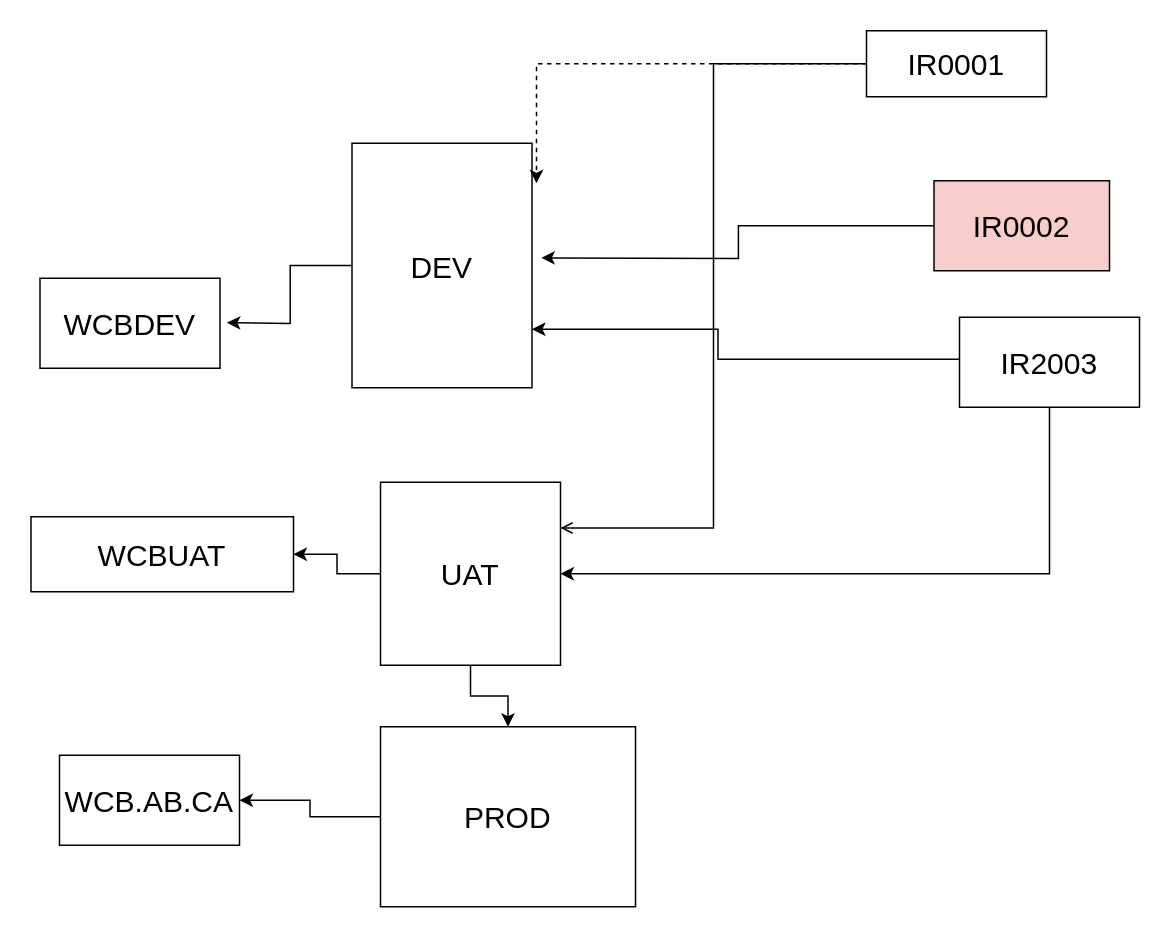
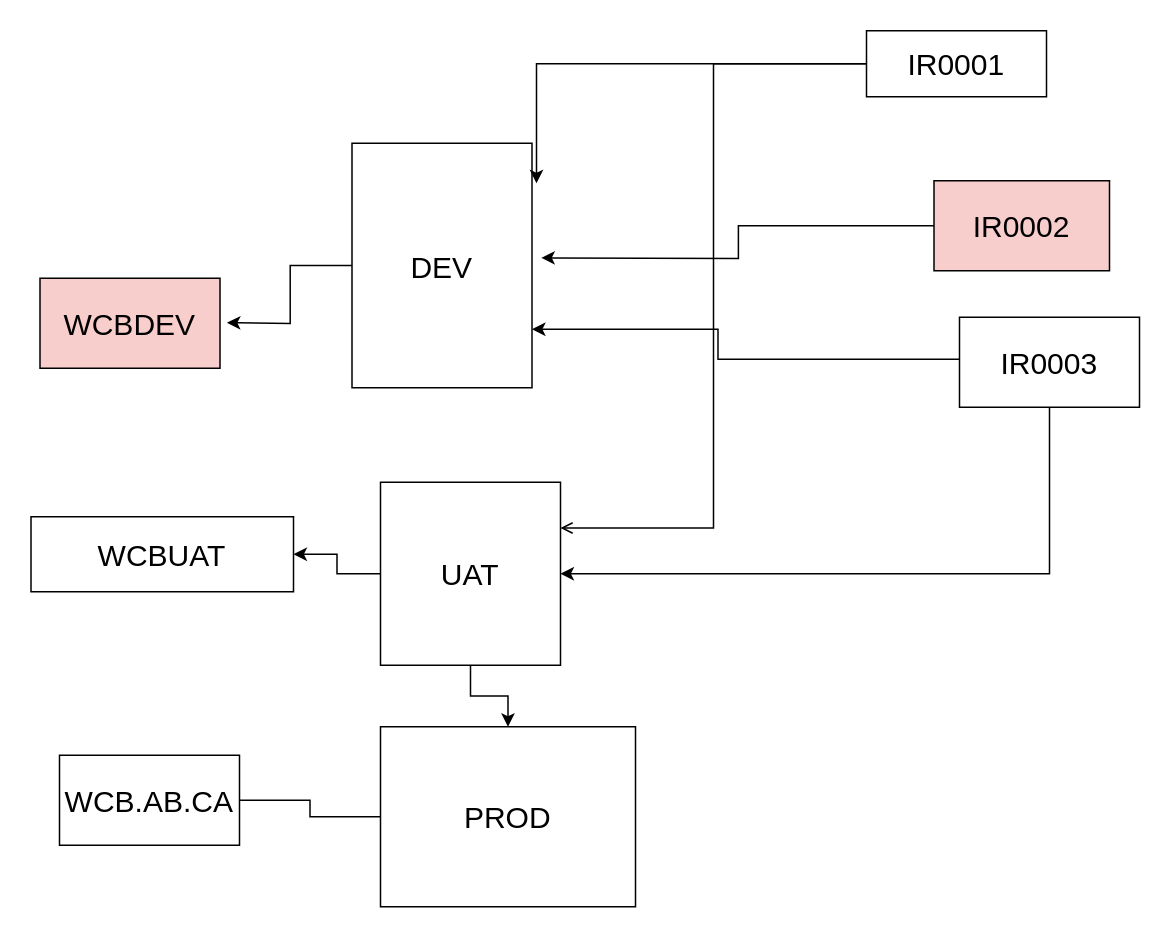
edge "IR0001" -> "DEV": style dashed -> solid
node "WCBDEV": fillcolor #ffffff -> #f8cecc
node "IR2003": label "IR2003" -> "IR0003"
edge "PROD" -> "WCB.AB.CA": arrowhead classic -> none
